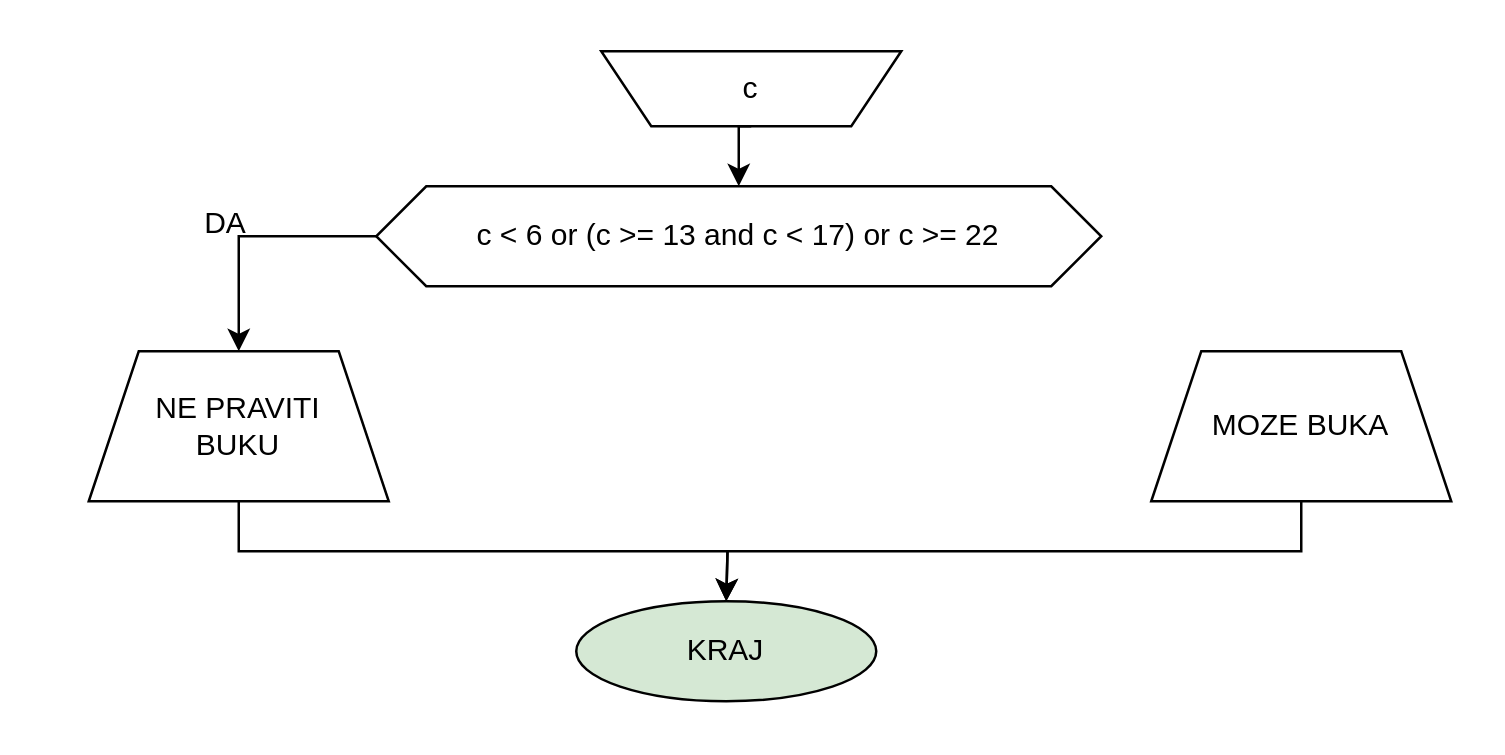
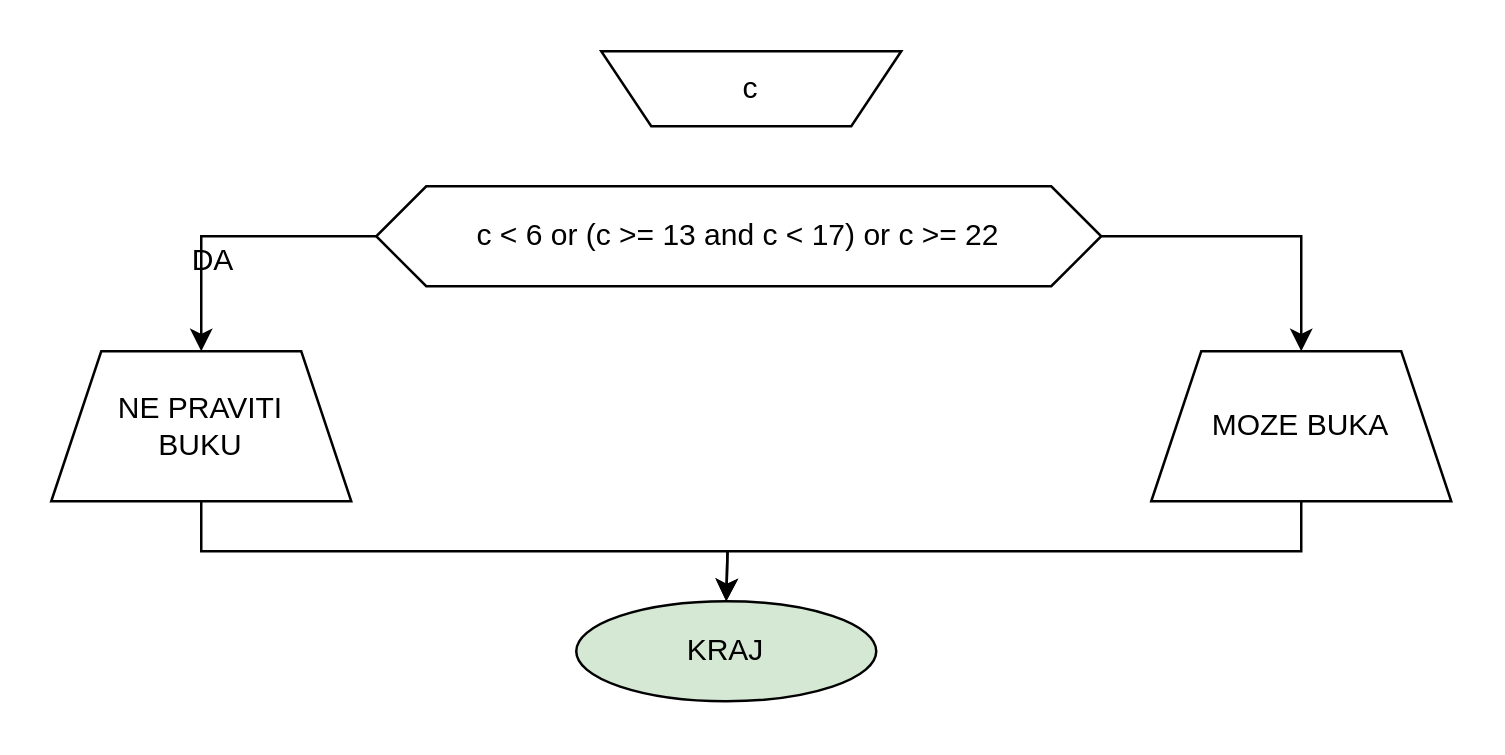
edge "c" -> "c < 6 or (c >= 13 and c < 17) or c >= 22": removed
node "DA": moved (226, 224) -> (214, 261)
edge "c < 6 or (c >= 13 and c < 17) or c >= 22" -> "MOZE BUKA": added
node "NE PRAVITI BUKU": moved (239, 426) -> (201, 426)
